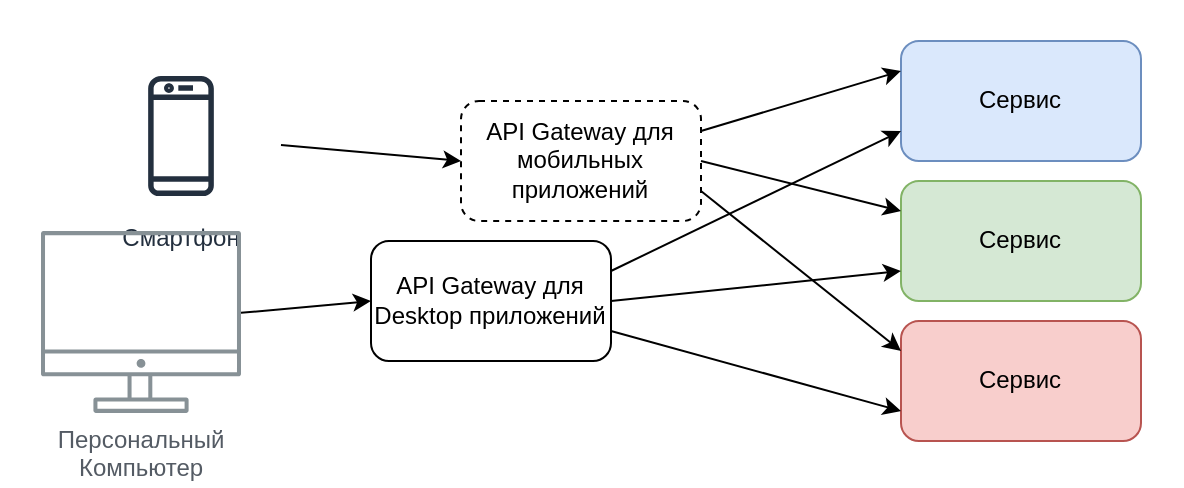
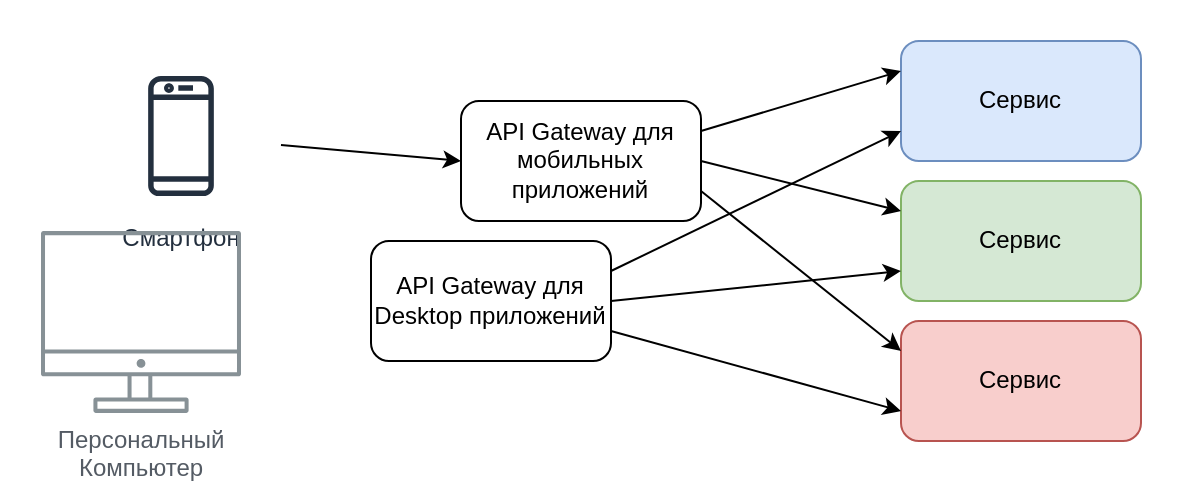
node "API Gateway для мобильных приложений": style dashed -> solid
edge "Персональный Компьютер" -> "API Gateway для Desktop приложений": removed
